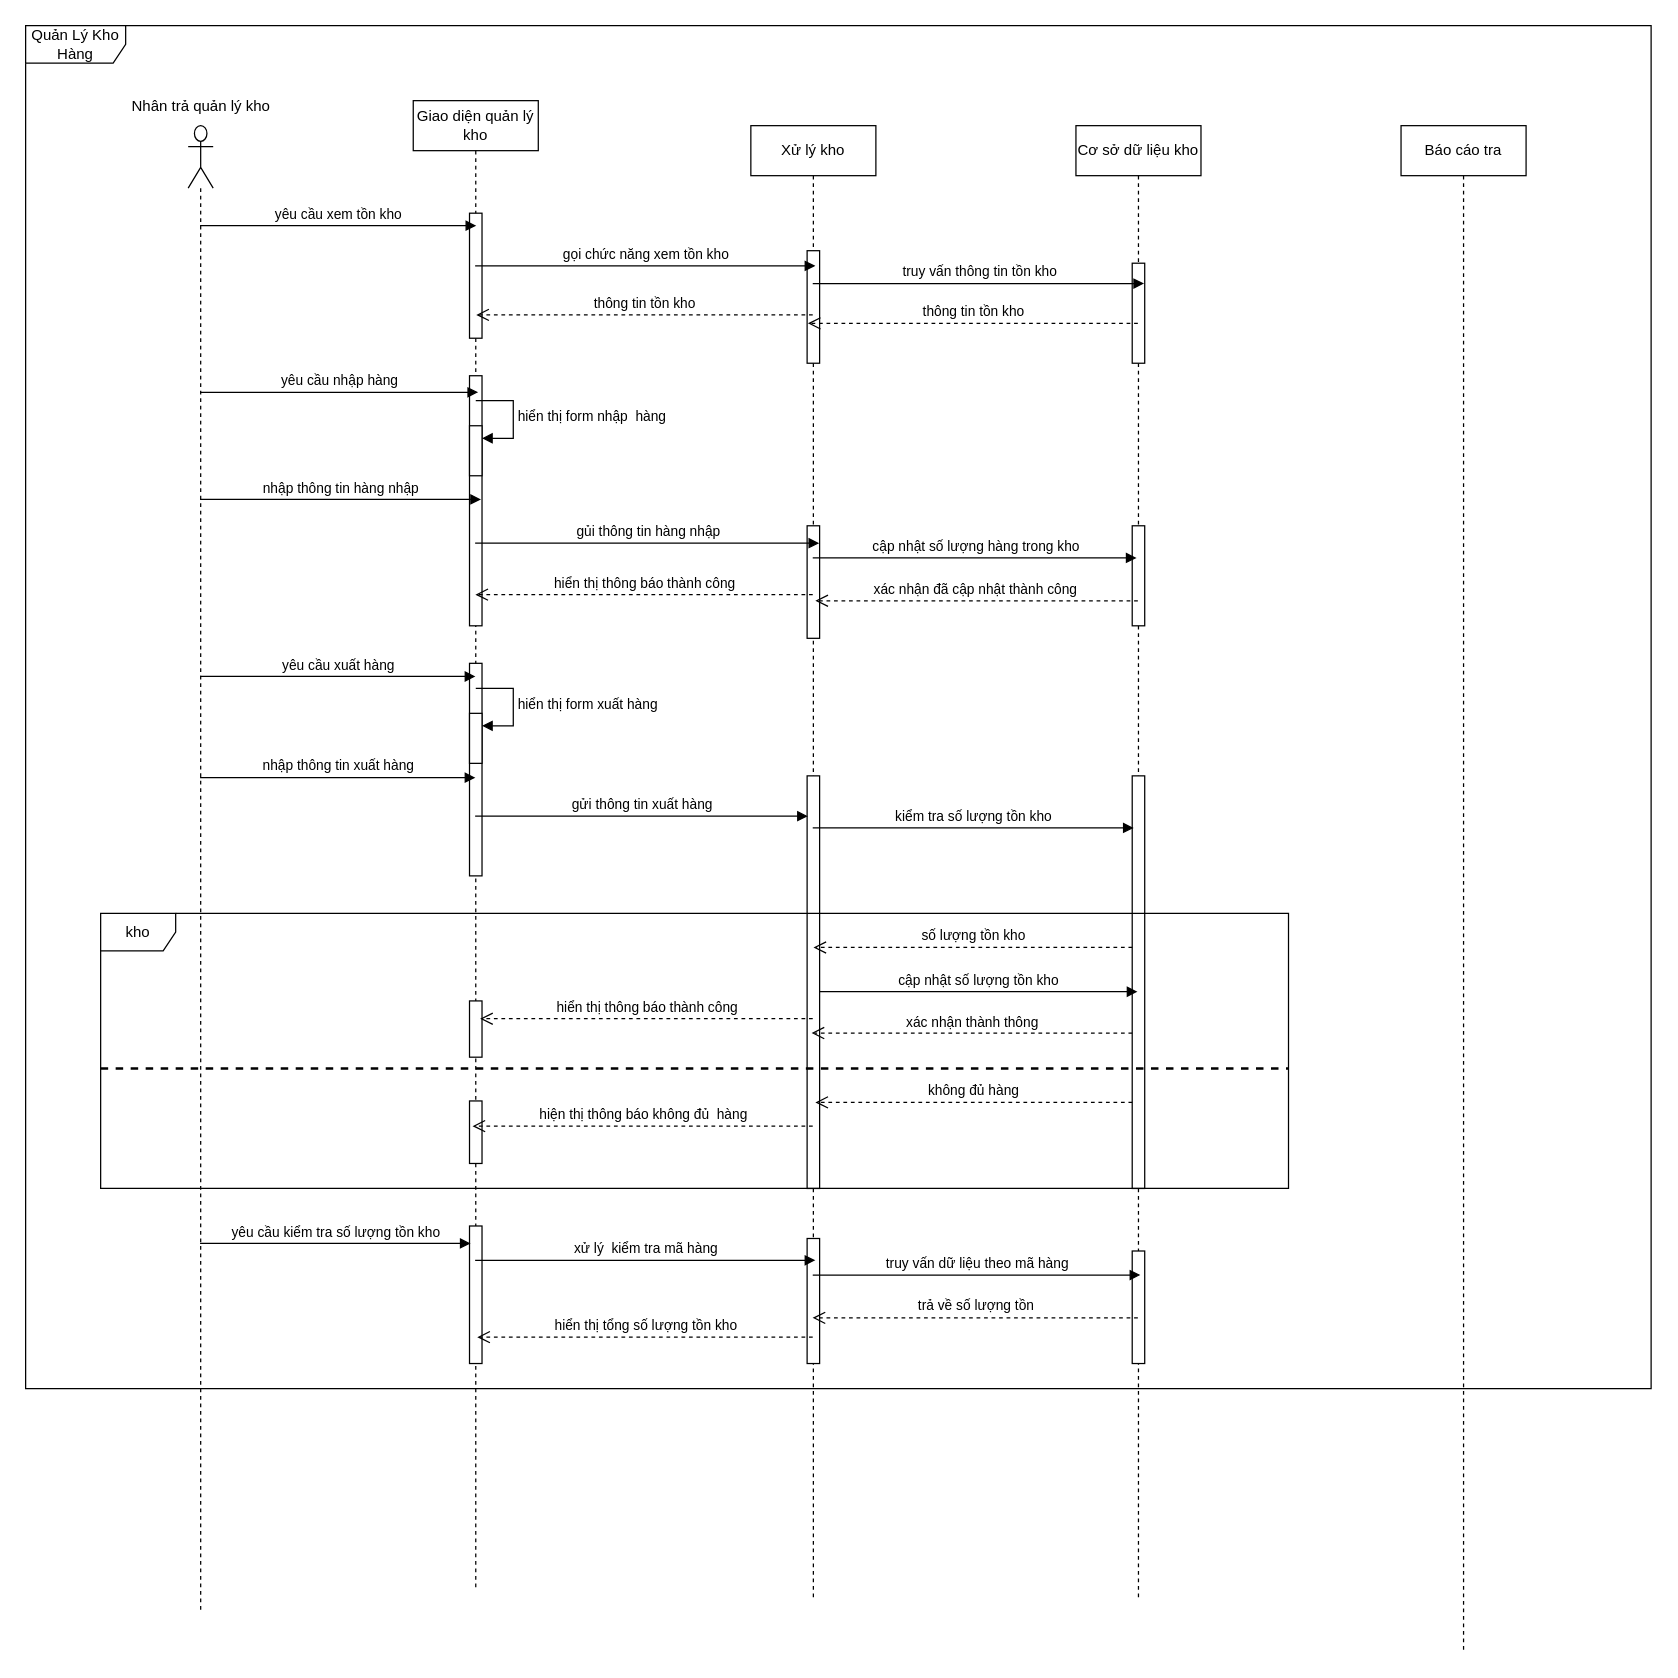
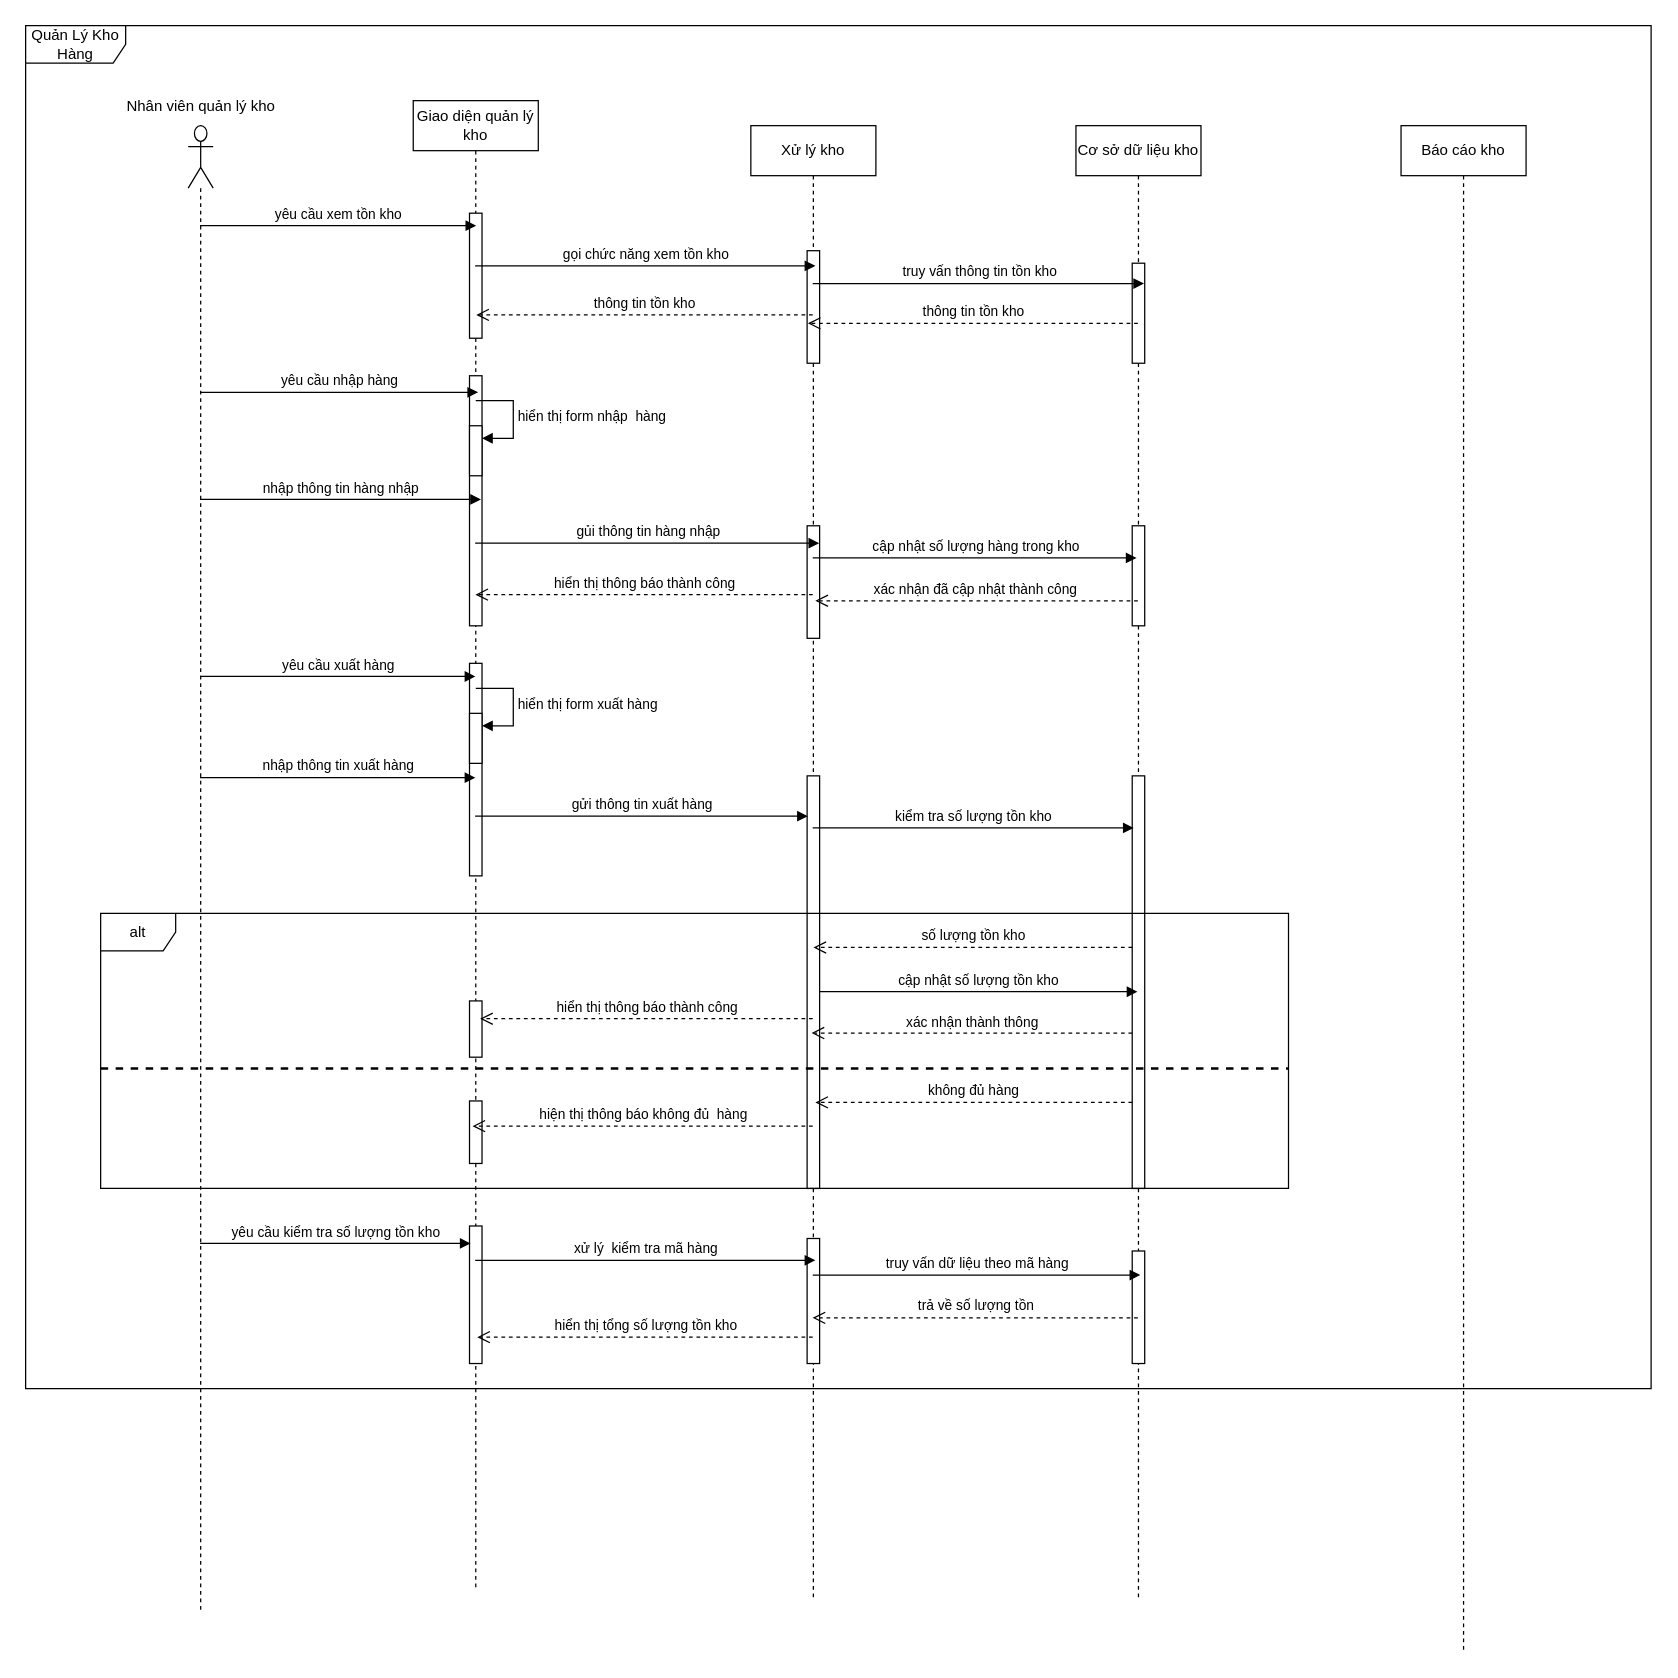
node "Nhân trả quản lý kho": label "Nhân trả quản lý kho" -> "Nhân viên quản lý kho"
node "Báo cáo tra": label "Báo cáo tra" -> "Báo cáo kho"
node "kho": label "kho" -> "alt"
